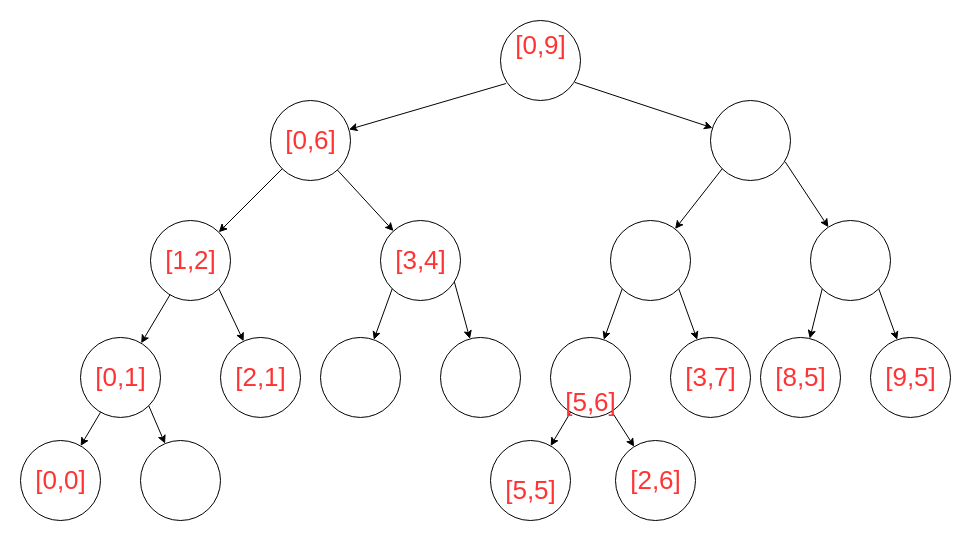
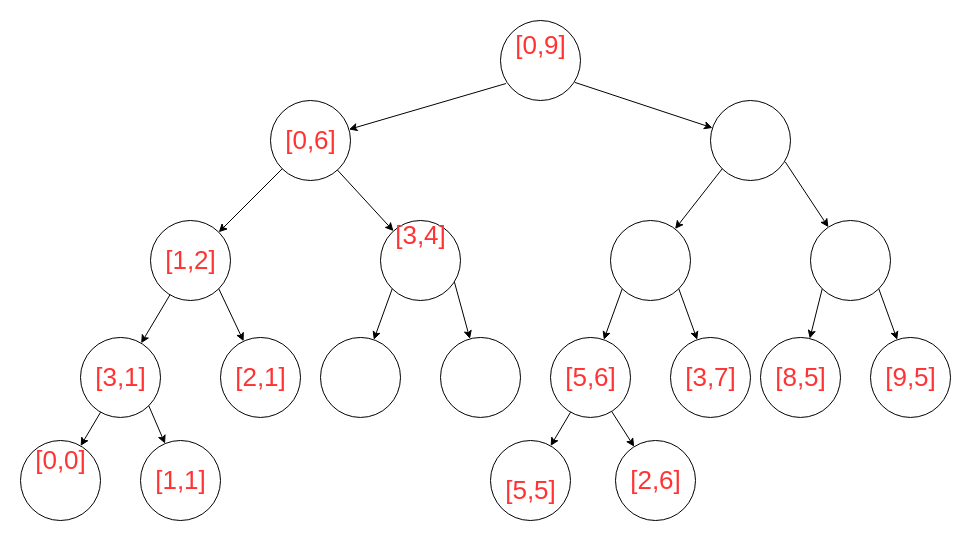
node "[3,4]": moved (421, 261) -> (421, 236)
node "[0,1]": label "[0,1]" -> "[3,1]"
node "[5,6]": moved (591, 402) -> (591, 377)
node "[0,0]": moved (61, 481) -> (61, 461)
node "[1,1]": added
